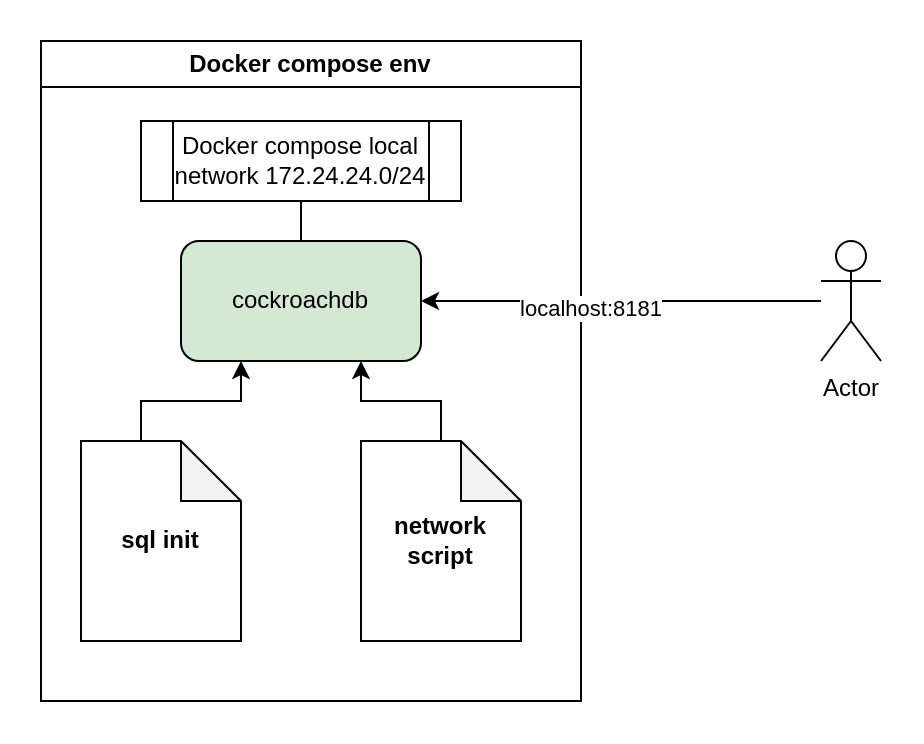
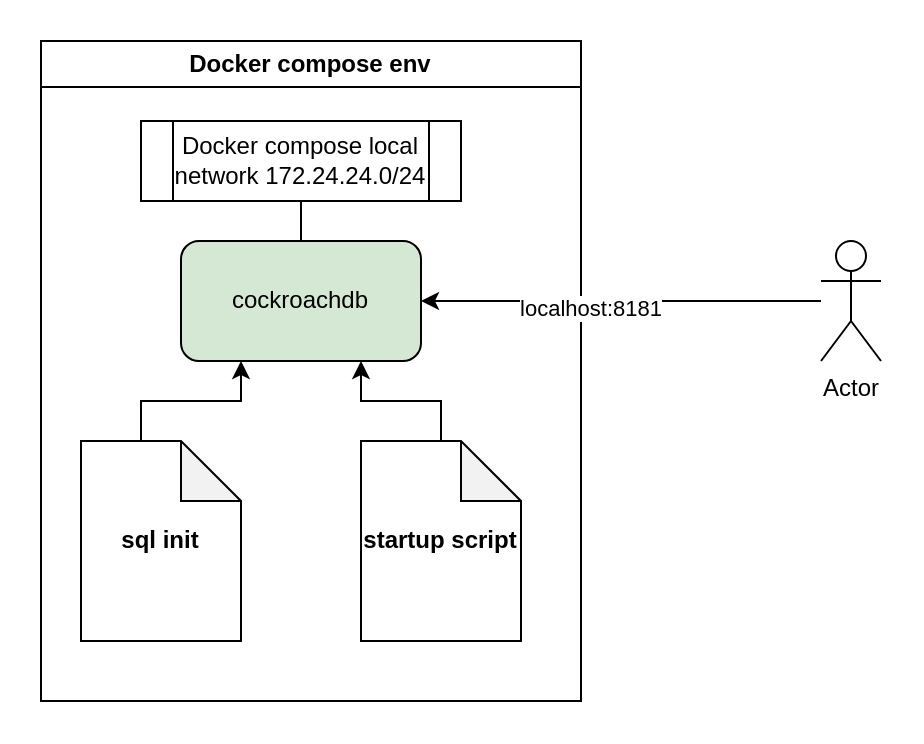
node "network script": label "network script" -> "startup script"
